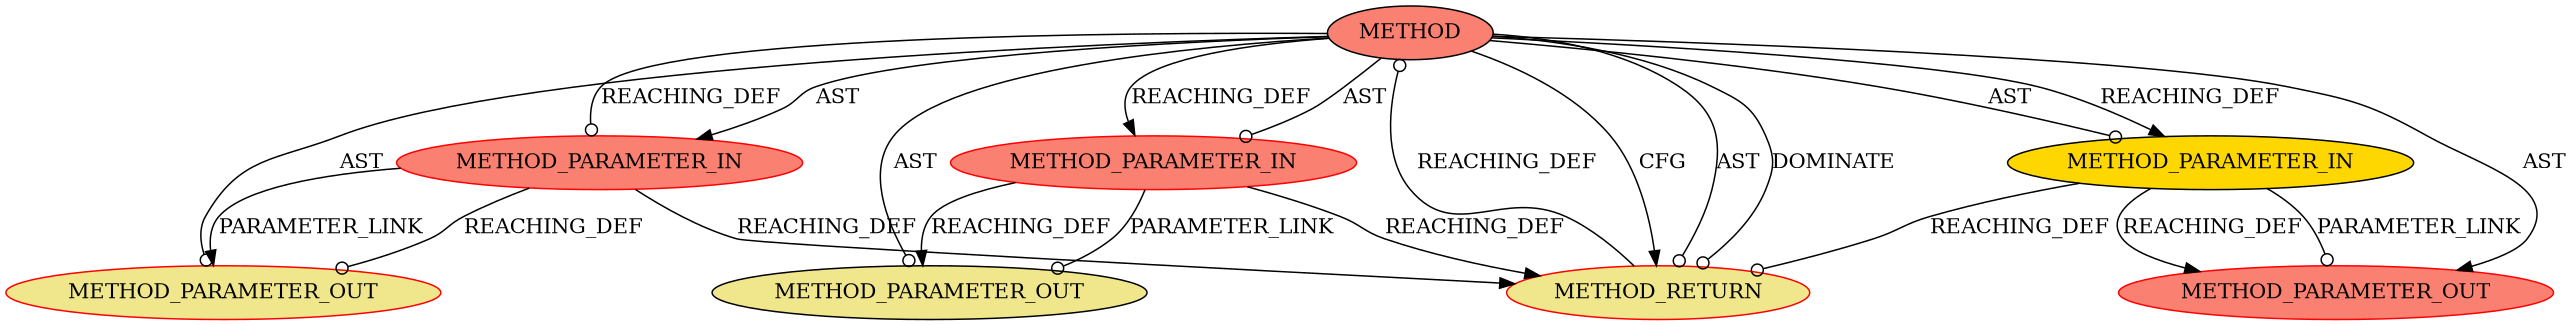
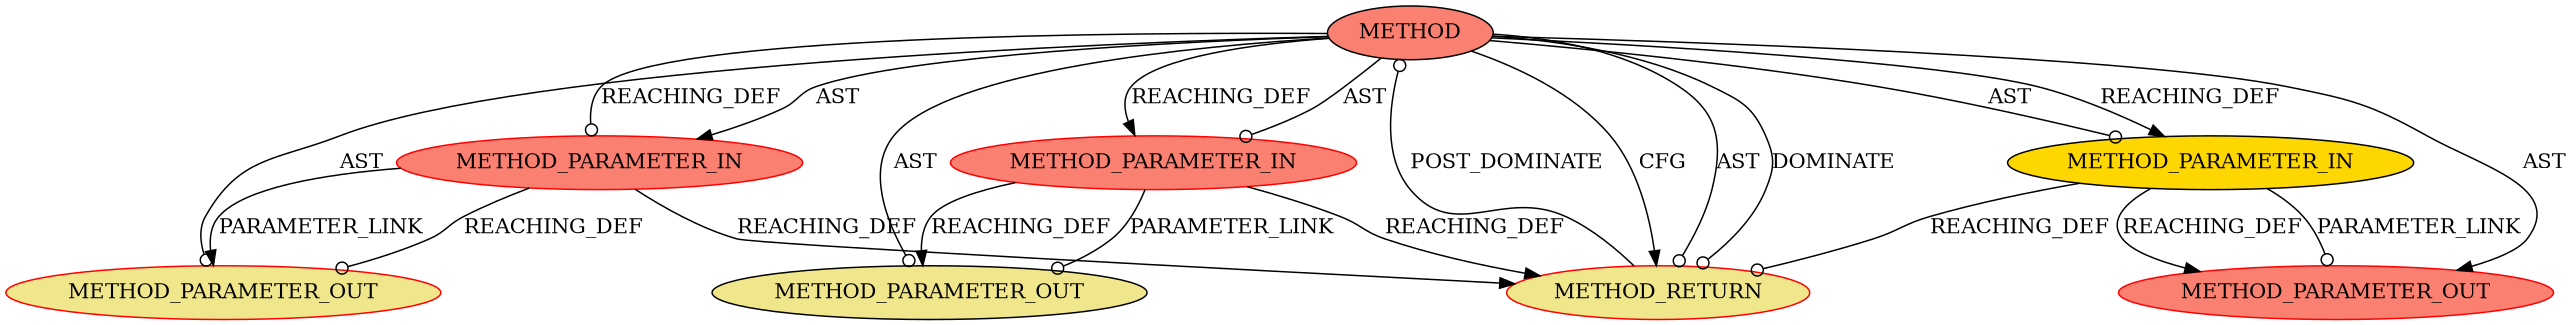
edge "METHOD_RETURN" -> "METHOD": label "REACHING_DEF" -> "POST_DOMINATE"
